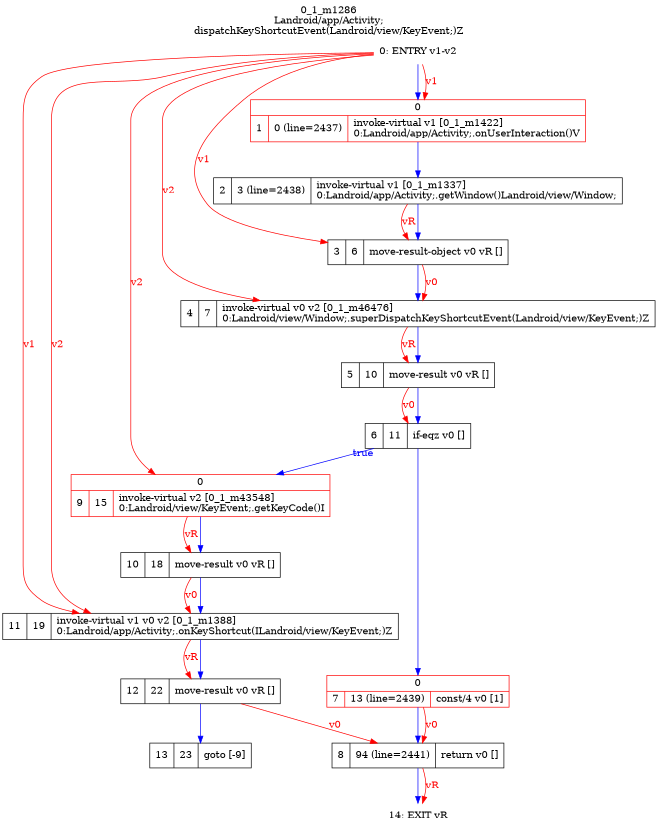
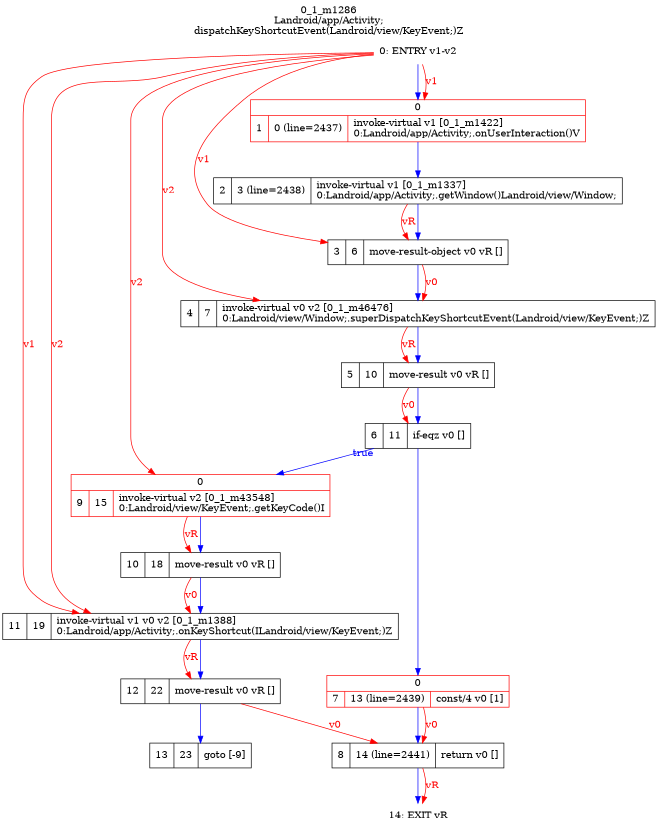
node "8": text "94 (line=2441)" -> "14 (line=2441)"
